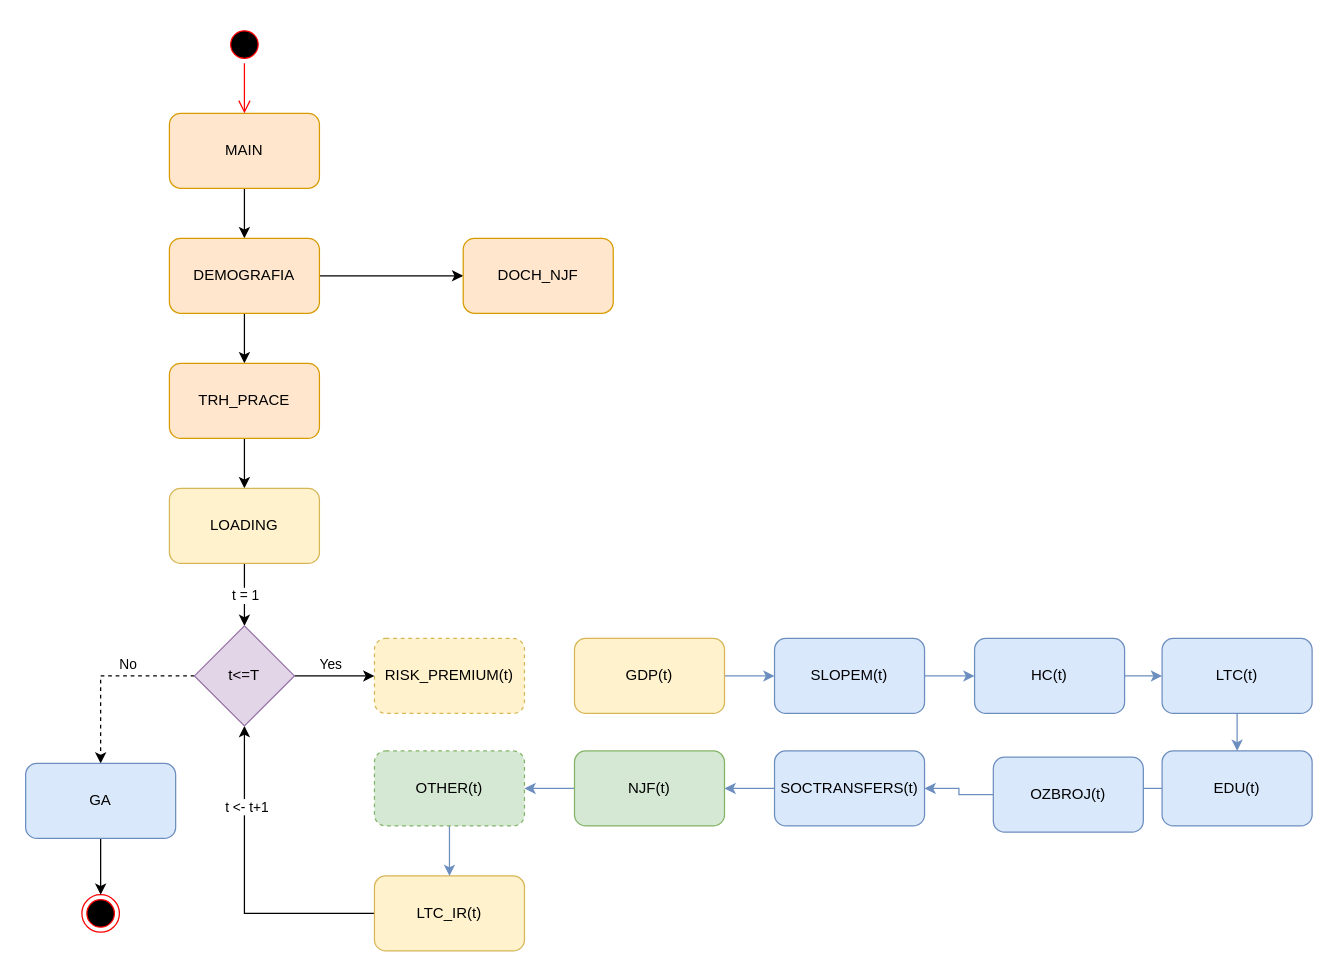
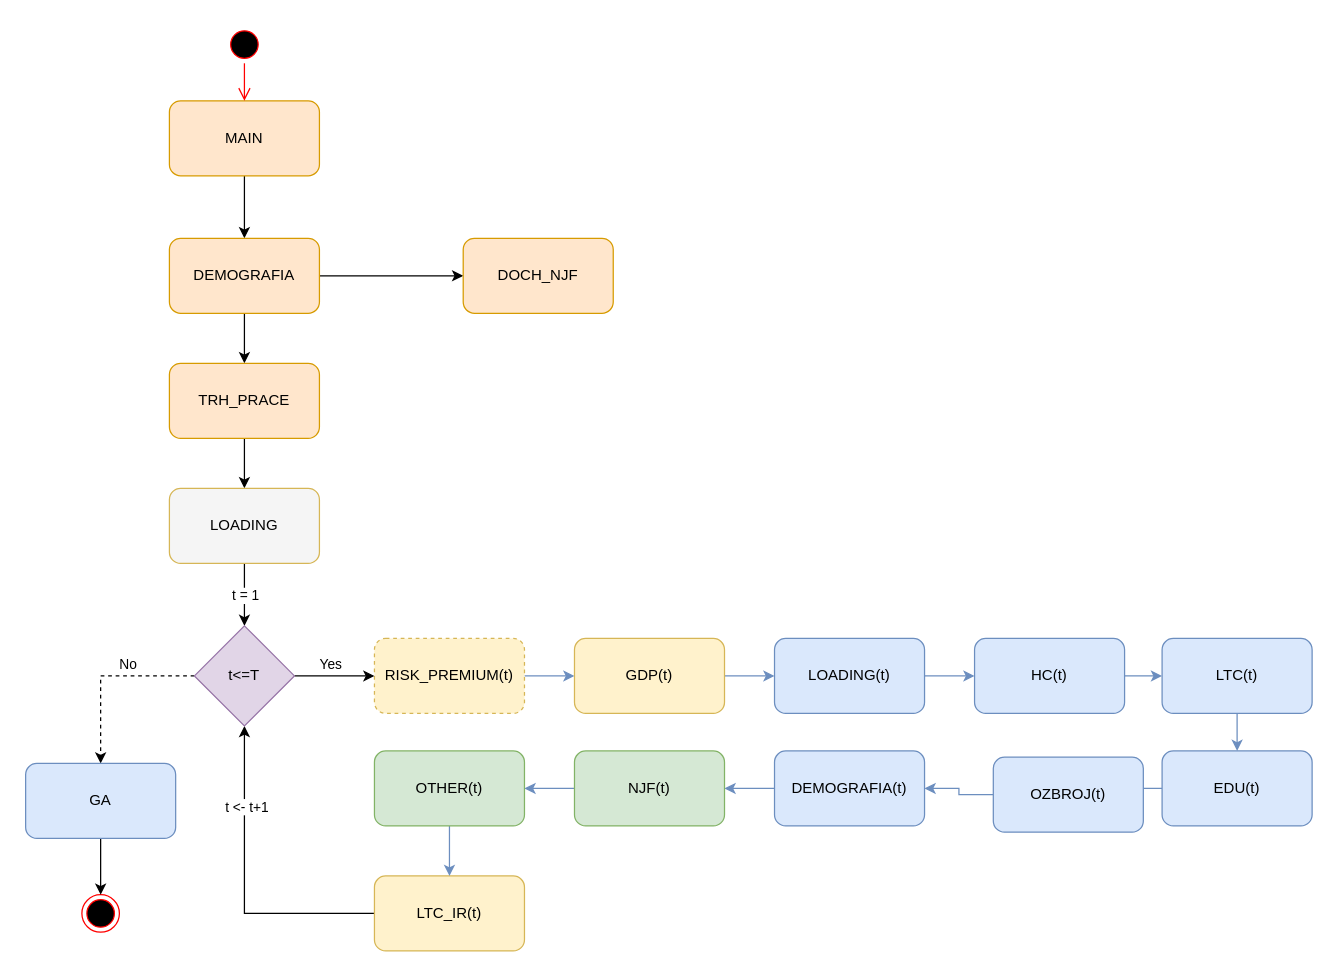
node "MAIN": moved (244, 151) -> (244, 138)
node "LOADING": fillcolor #fff2cc -> #f5f5f5
edge "RISK_PREMIUM(t)" -> "GDP(t)": added
node "SLOPEM(t)": label "SLOPEM(t)" -> "LOADING(t)"
node "OTHER(t)": style dashed -> solid
node "SOCTRANSFERS(t)": label "SOCTRANSFERS(t)" -> "DEMOGRAFIA(t)"
